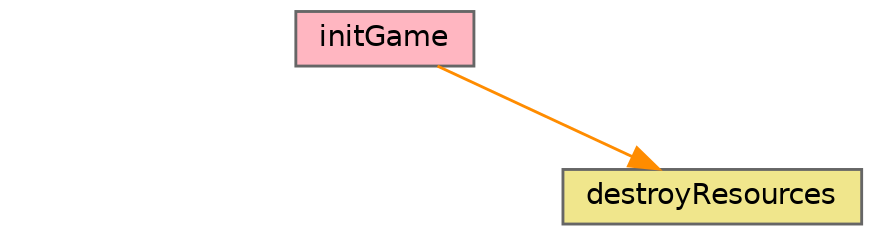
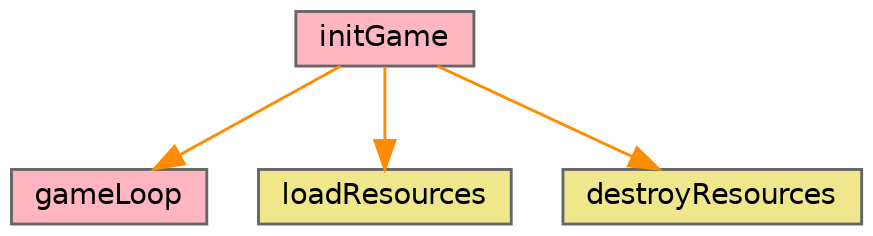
node "gameLoop": added
node "loadResources": added
